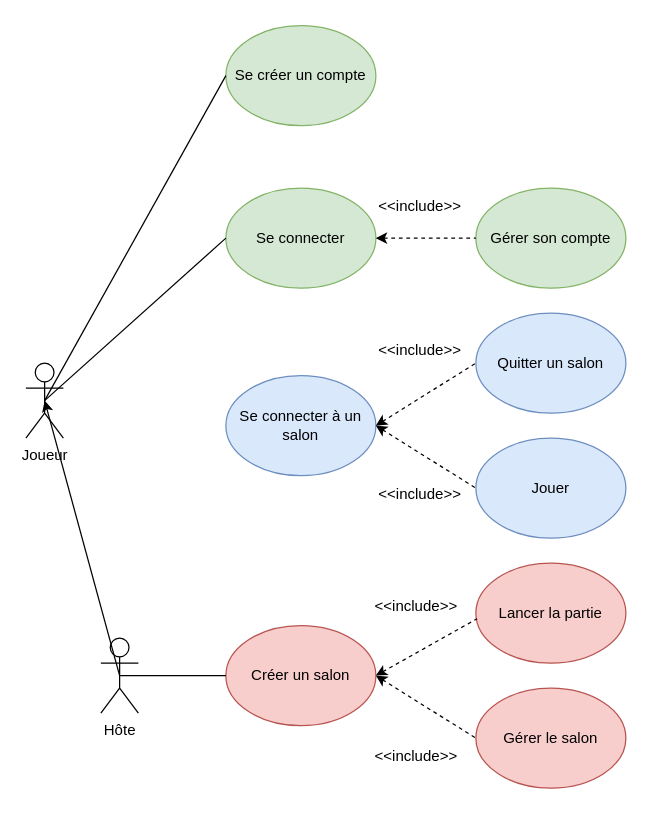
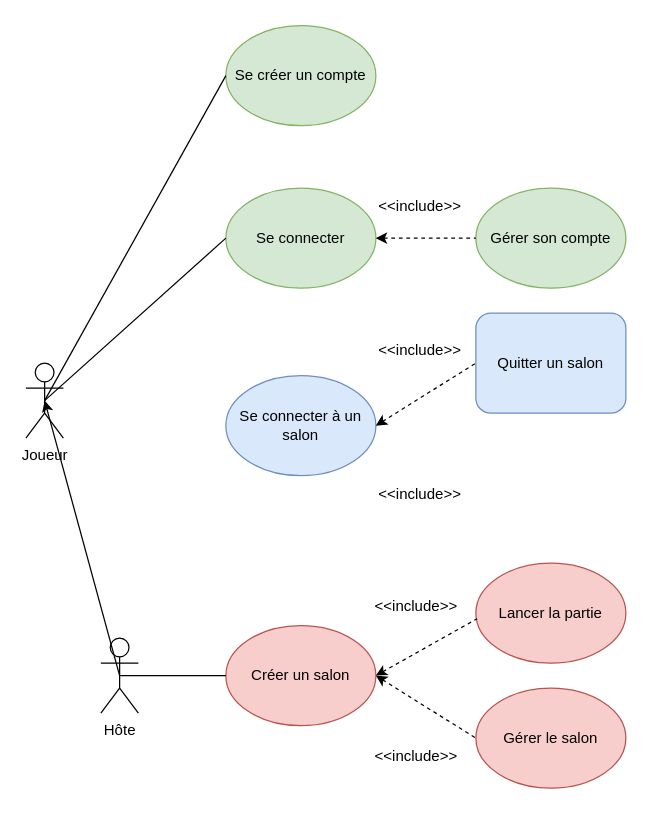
node "Quitter un salon": shape ellipse -> rounded rectangle
edge "Jouer" -> "Se connecter à un salon": removed
node "Jouer": removed
